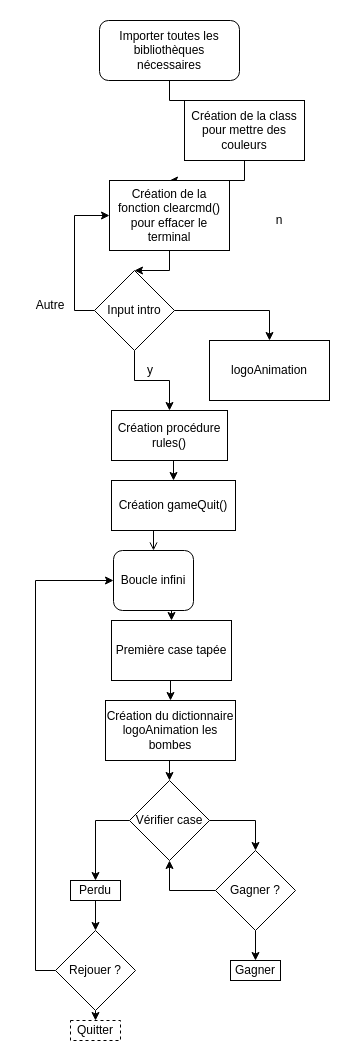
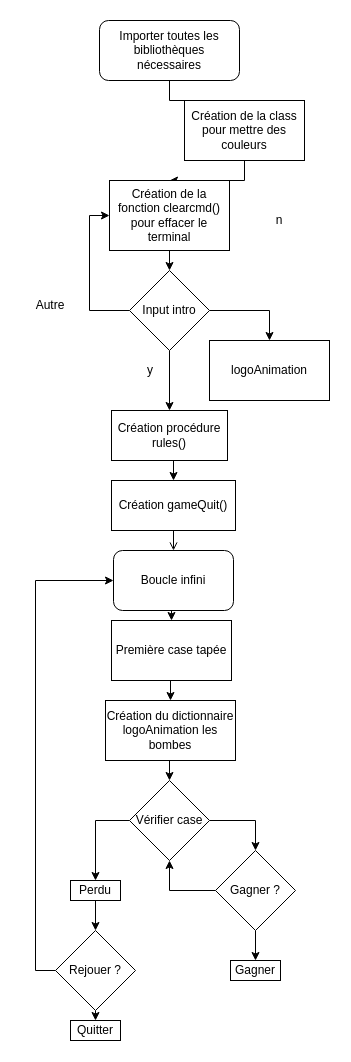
node "Input intro": moved (135, 311) -> (170, 311)
node "Boucle infini": size 80x60 -> 120x60
node "Quitter": style dashed -> solid
